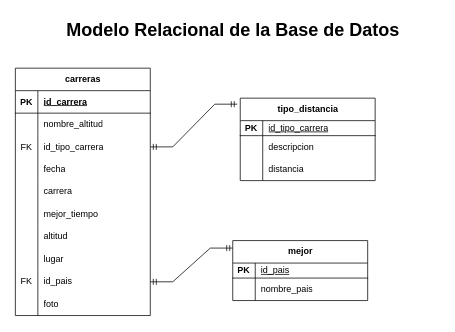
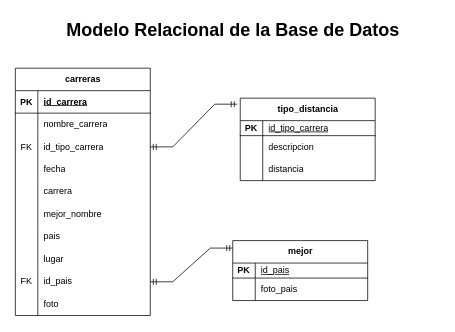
node "nombre_altitud": label "nombre_altitud" -> "nombre_carrera"
node "mejor_tiempo": label "mejor_tiempo" -> "mejor_nombre"
node "altitud": label "altitud" -> "pais"
node "nombre_pais": label "nombre_pais" -> "foto_pais"
